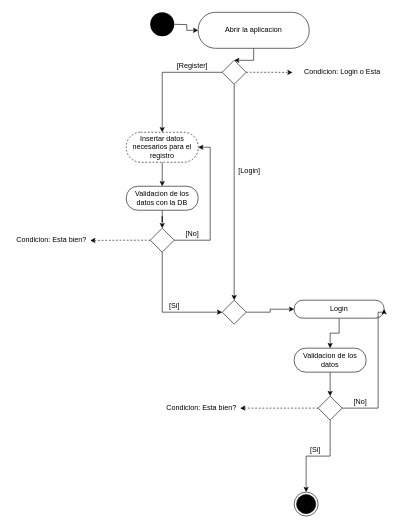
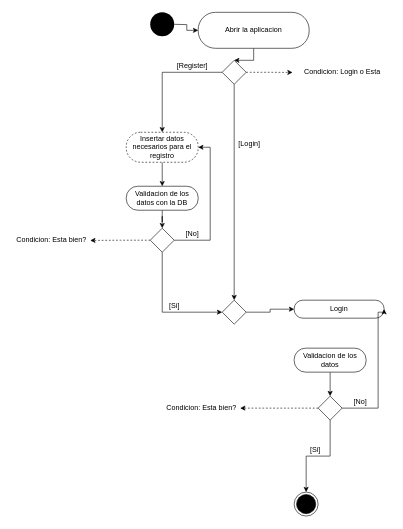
node "[Login]": moved (249, 171) -> (249, 144)
edge "Login" -> "Validacion de los datos": removed
